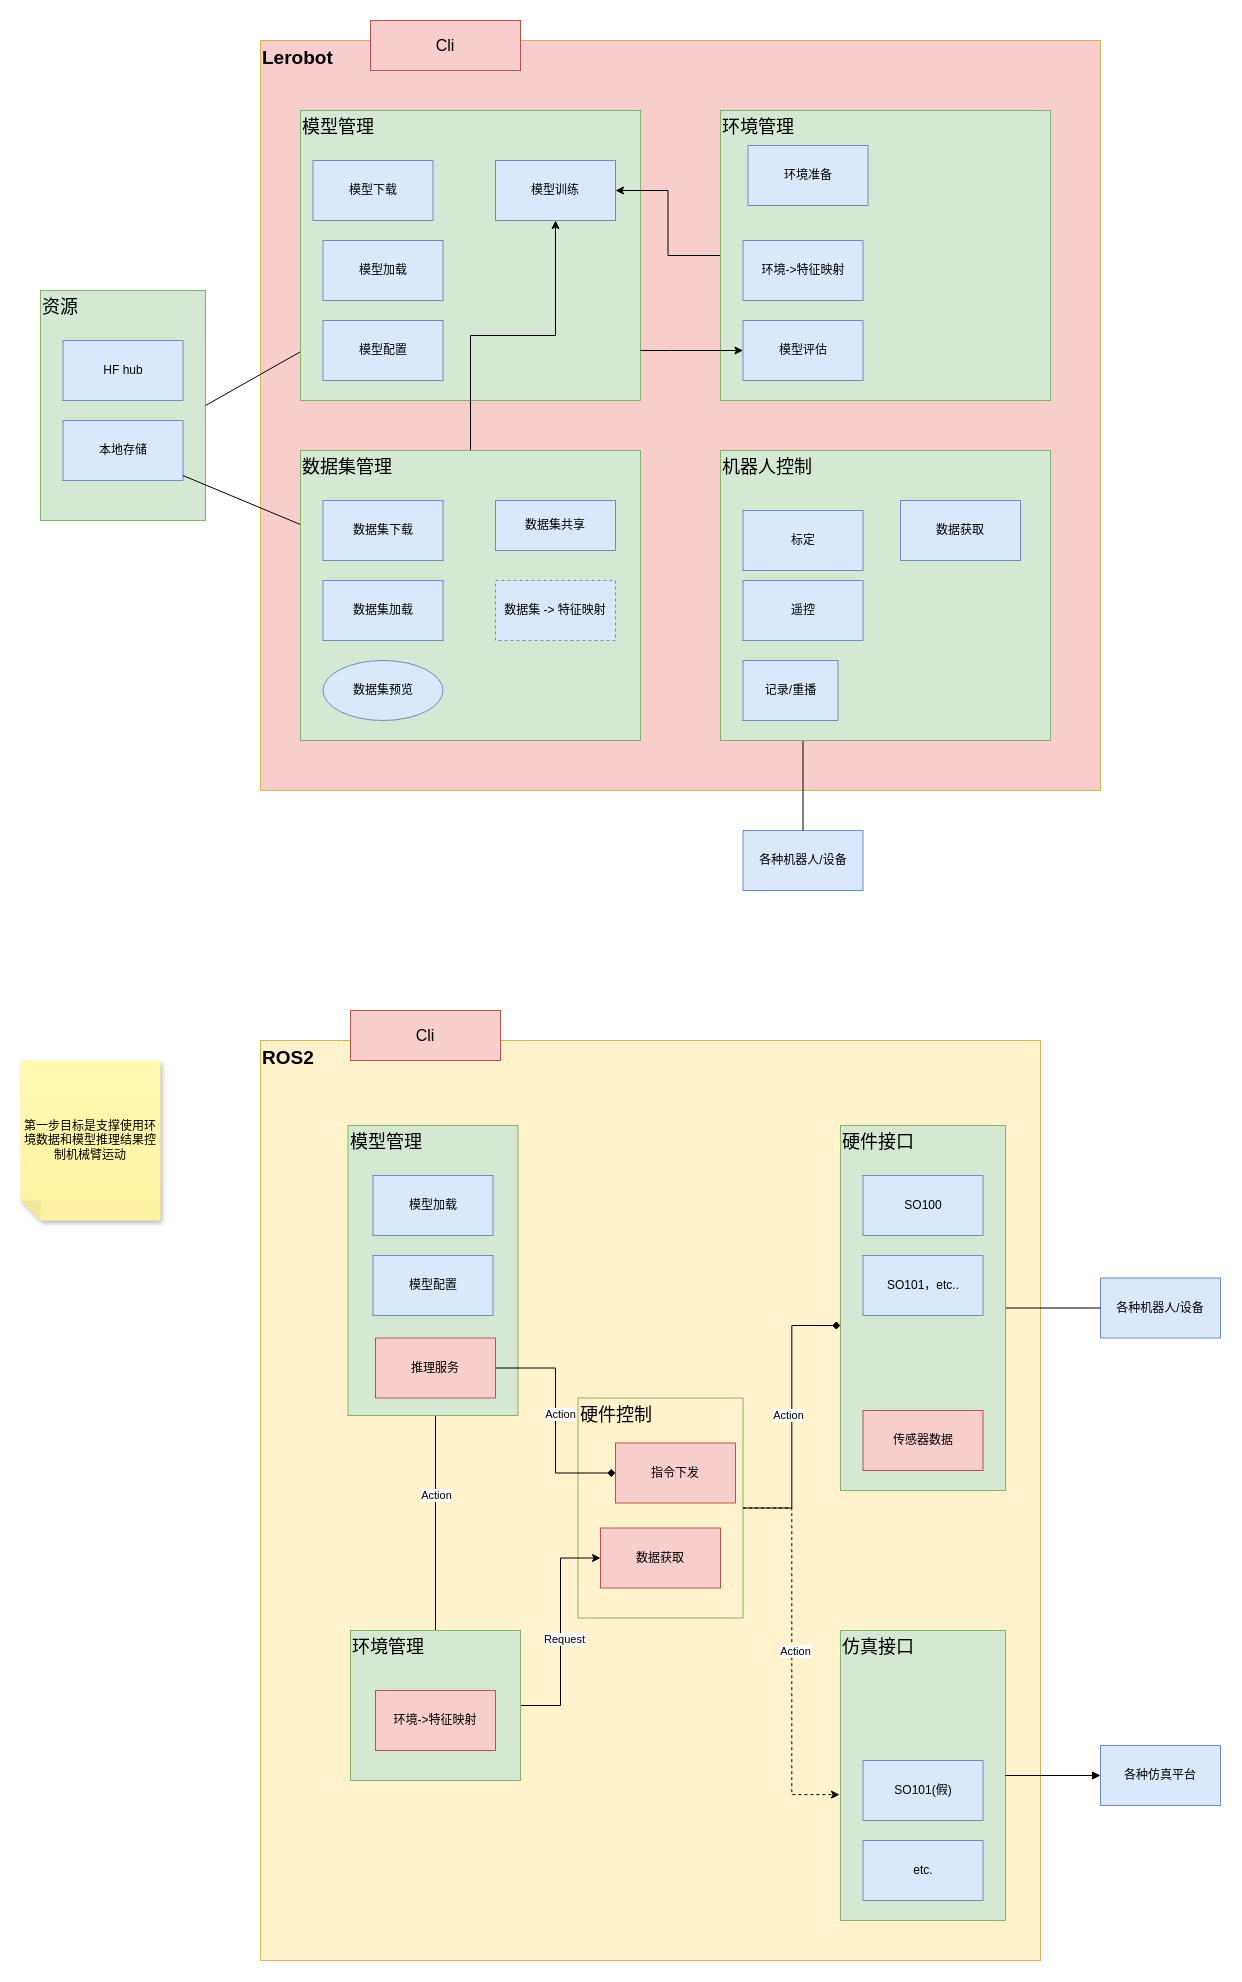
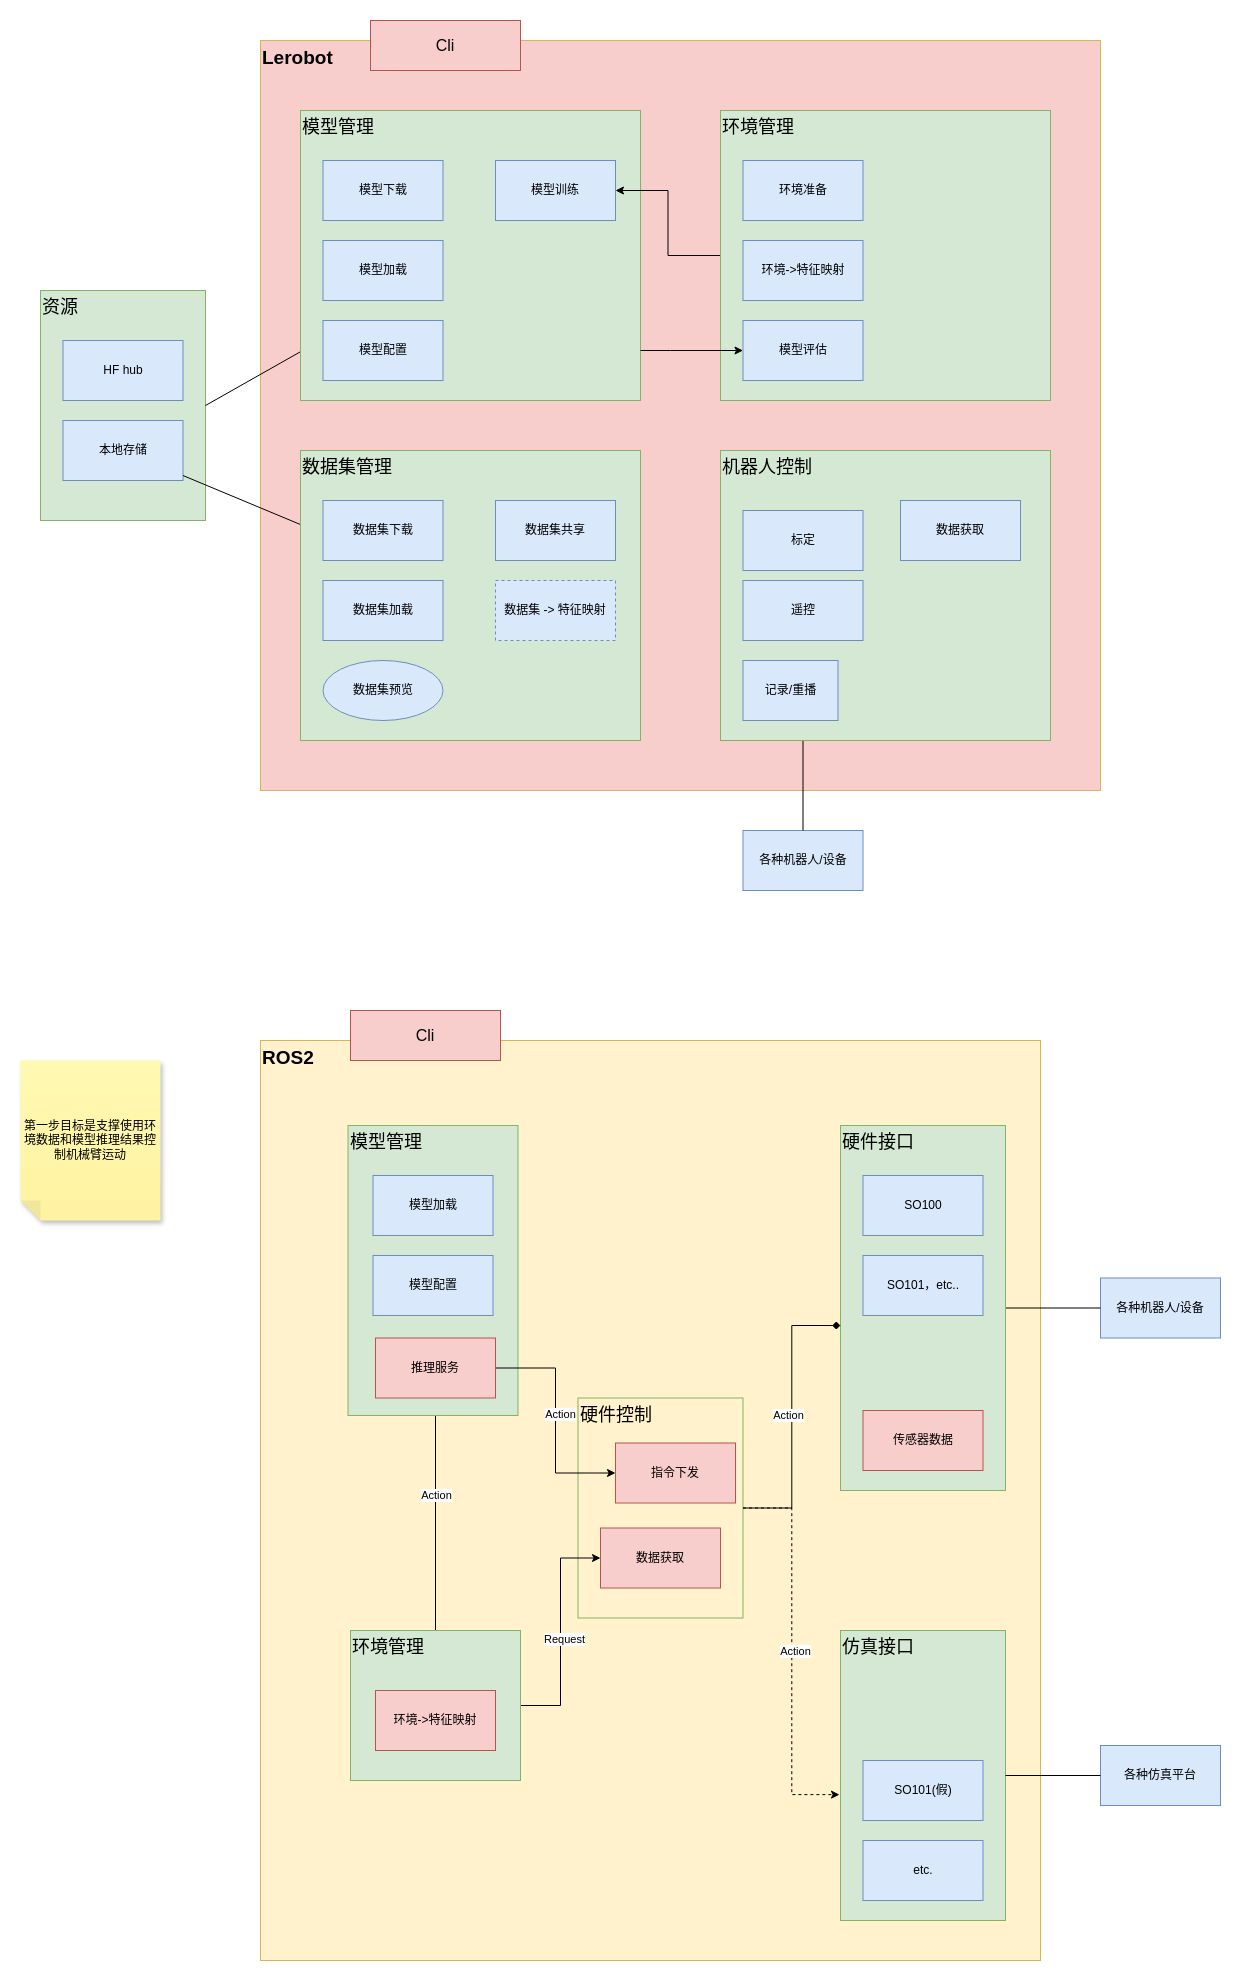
node "环境准备": moved (808, 176) -> (803, 191)
node "模型下载": moved (373, 191) -> (383, 191)
edge "数据集管理" -> "模型训练": removed
node "数据集共享": size 120x50 -> 120x60
edge "推理服务" -> "指令下发": arrowhead diamond -> classic
edge "仿真接口" -> "各种仿真平台": arrowhead block -> none
